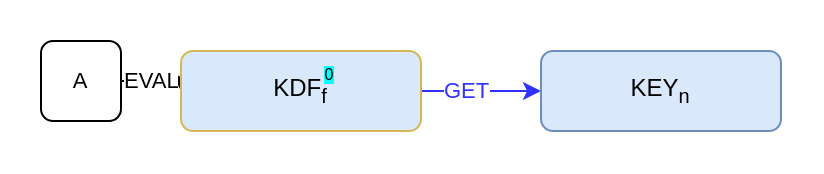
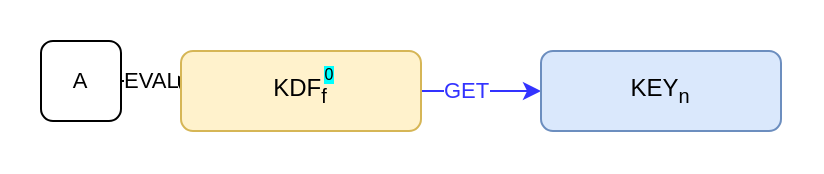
node "KDFf": fillcolor #dae8fc -> #fff2cc
